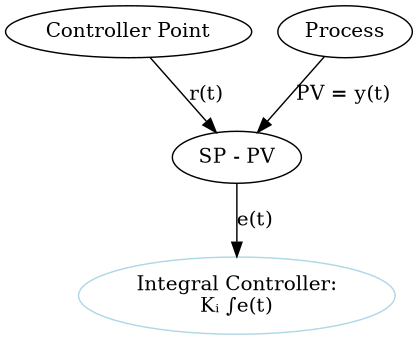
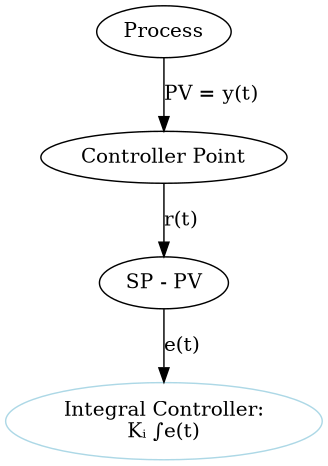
edge "Process" -> "SP - PV": now "Process" -> "Controller Point"
